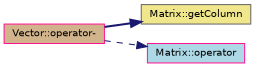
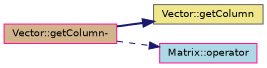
node "Matrix::getColumn": label "Matrix::getColumn" -> "Vector::getColumn"
node "Vector::operator-": label "Vector::operator-" -> "Vector::getColumn-"
